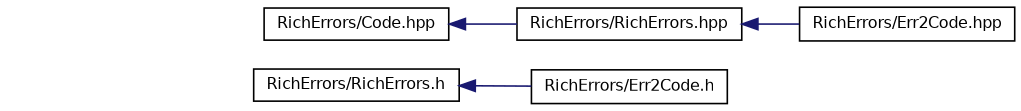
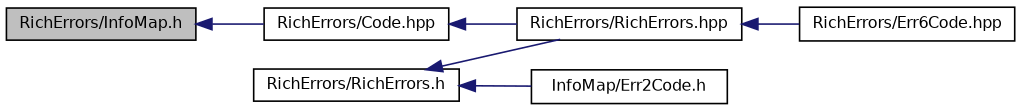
node "RichErrors/InfoMap.h": added
node "RichErrors/Err2Code.hpp": label "RichErrors/Err2Code.hpp" -> "RichErrors/Err6Code.hpp"
edge "RichErrors/RichErrors.hpp" -> "RichErrors/RichErrors.h": added
node "RichErrors/Err2Code.h": label "RichErrors/Err2Code.h" -> "InfoMap/Err2Code.h"
